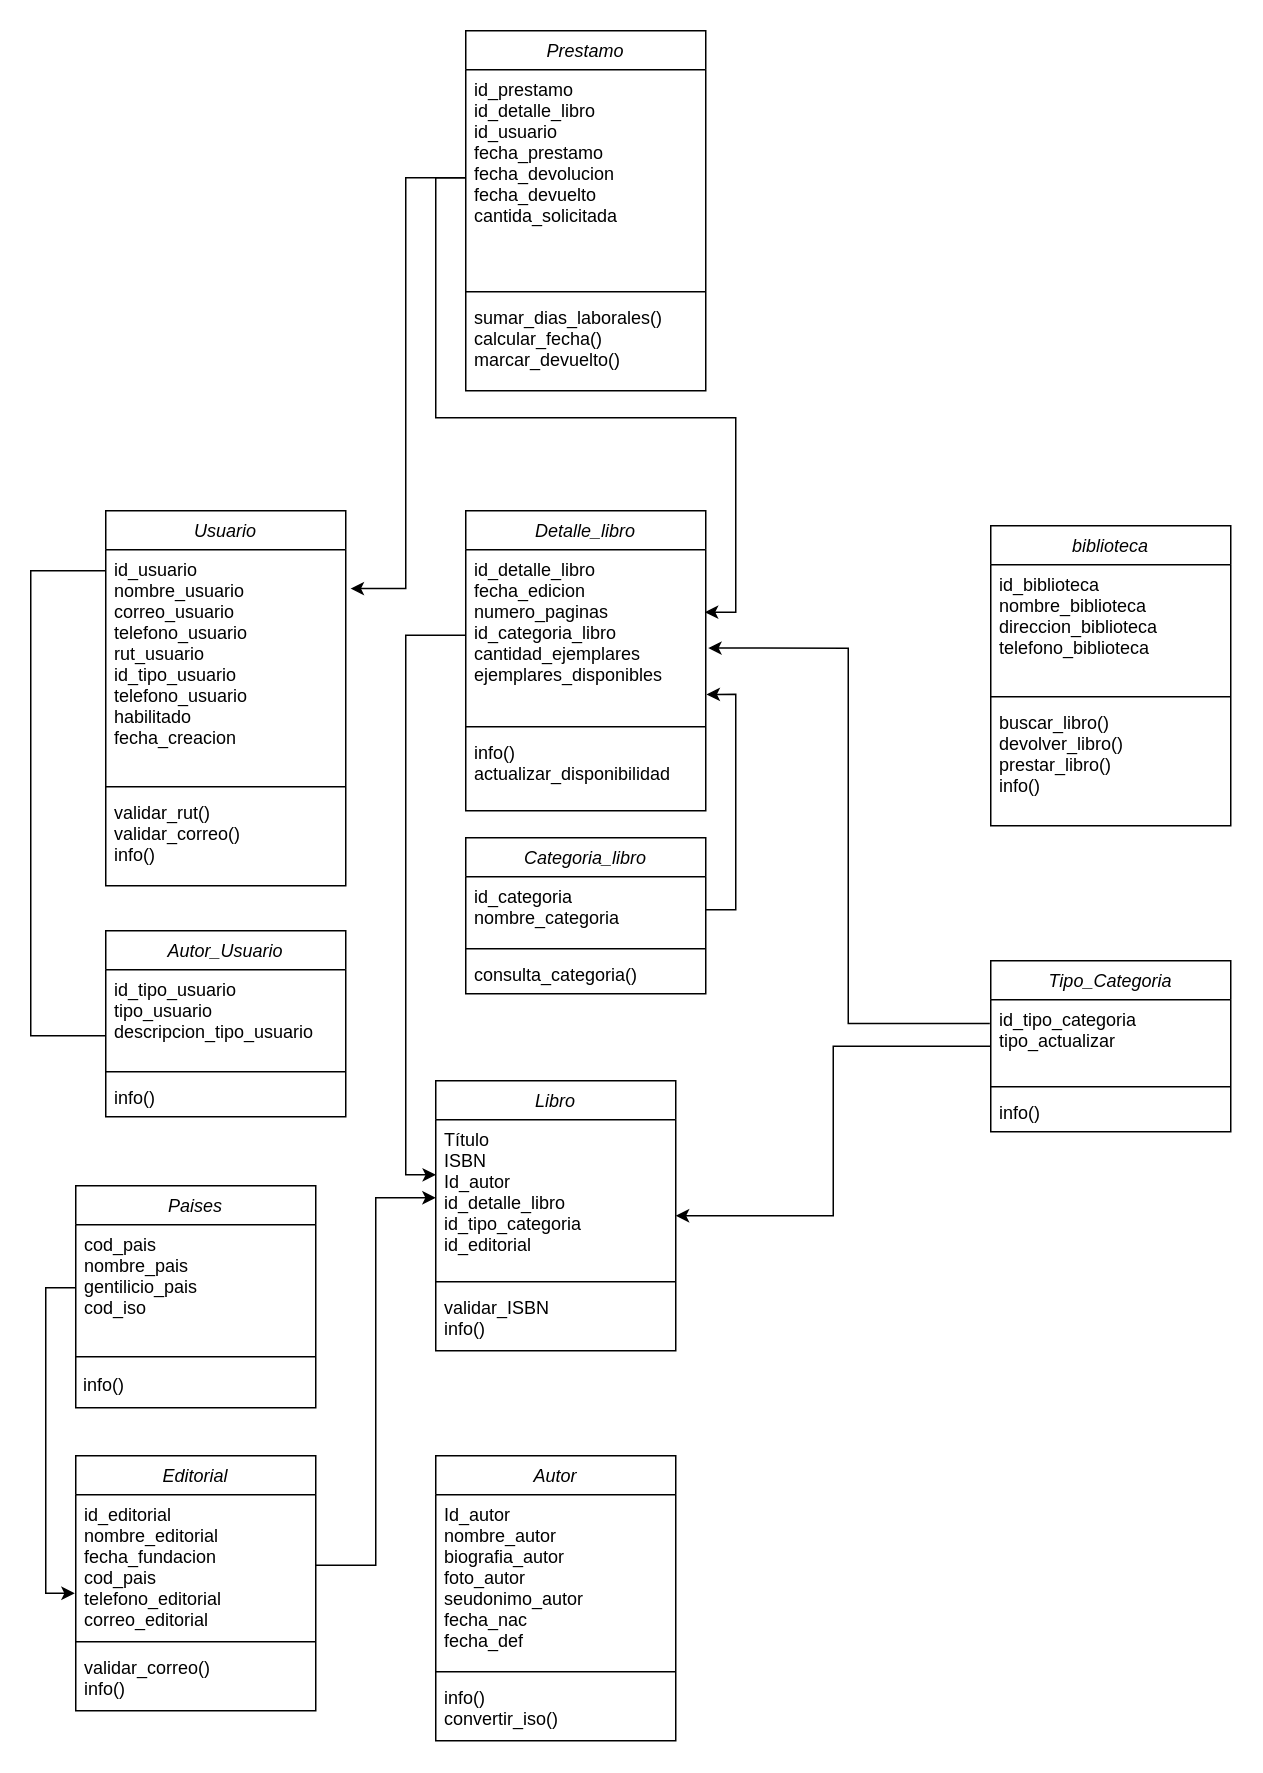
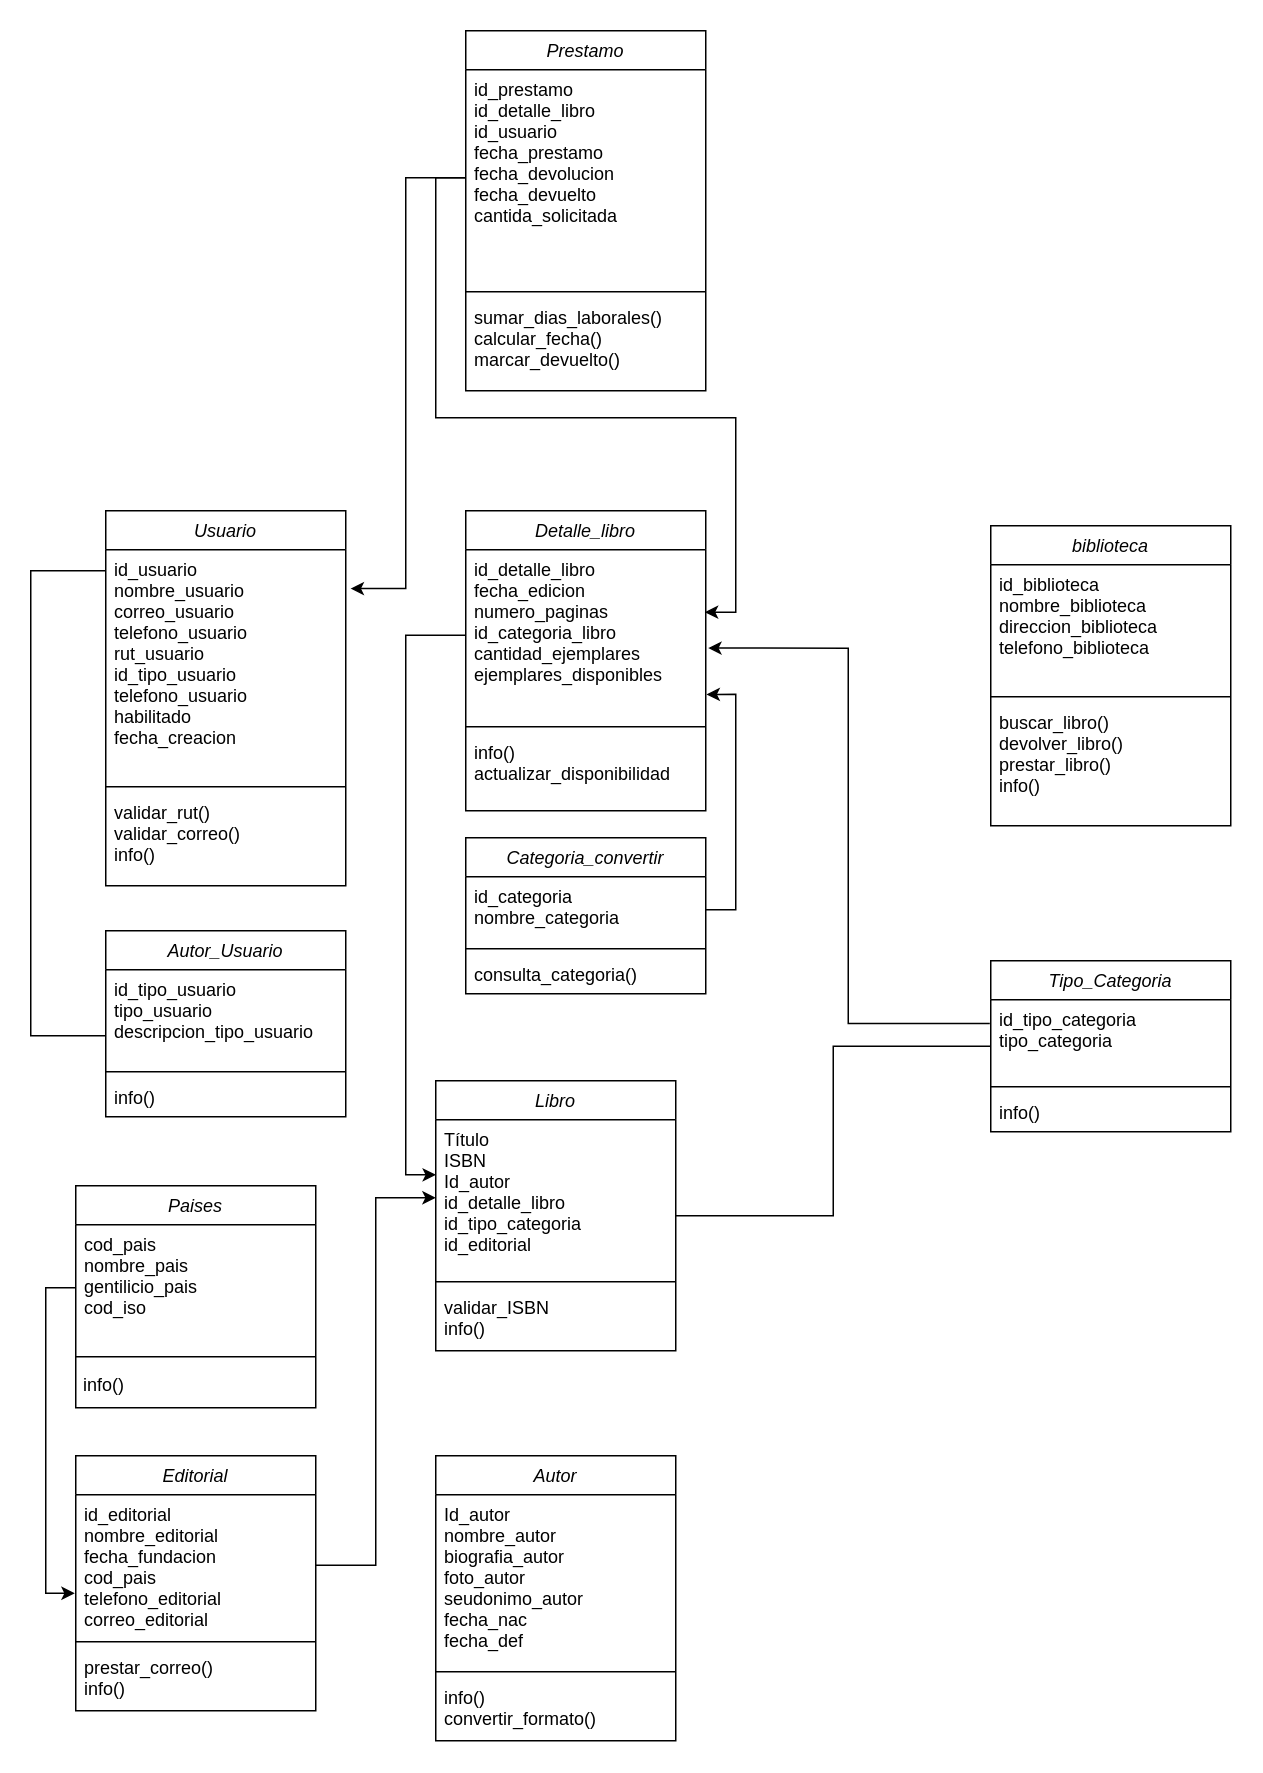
node "Categoria_libro": label "Categoria_libro" -> "Categoria_convertir"
node "id_tipo_categoria tipo_actualizar": label "id_tipo_categoria tipo_actualizar" -> "id_tipo_categoria tipo_categoria"
edge "Tipo_Categoria" -> "Libro": arrowhead classic -> none
node "validar_correo() info()": label "validar_correo() info()" -> "prestar_correo() info()"
node "info() convertir_iso()": label "info() convertir_iso()" -> "info() convertir_formato()"
